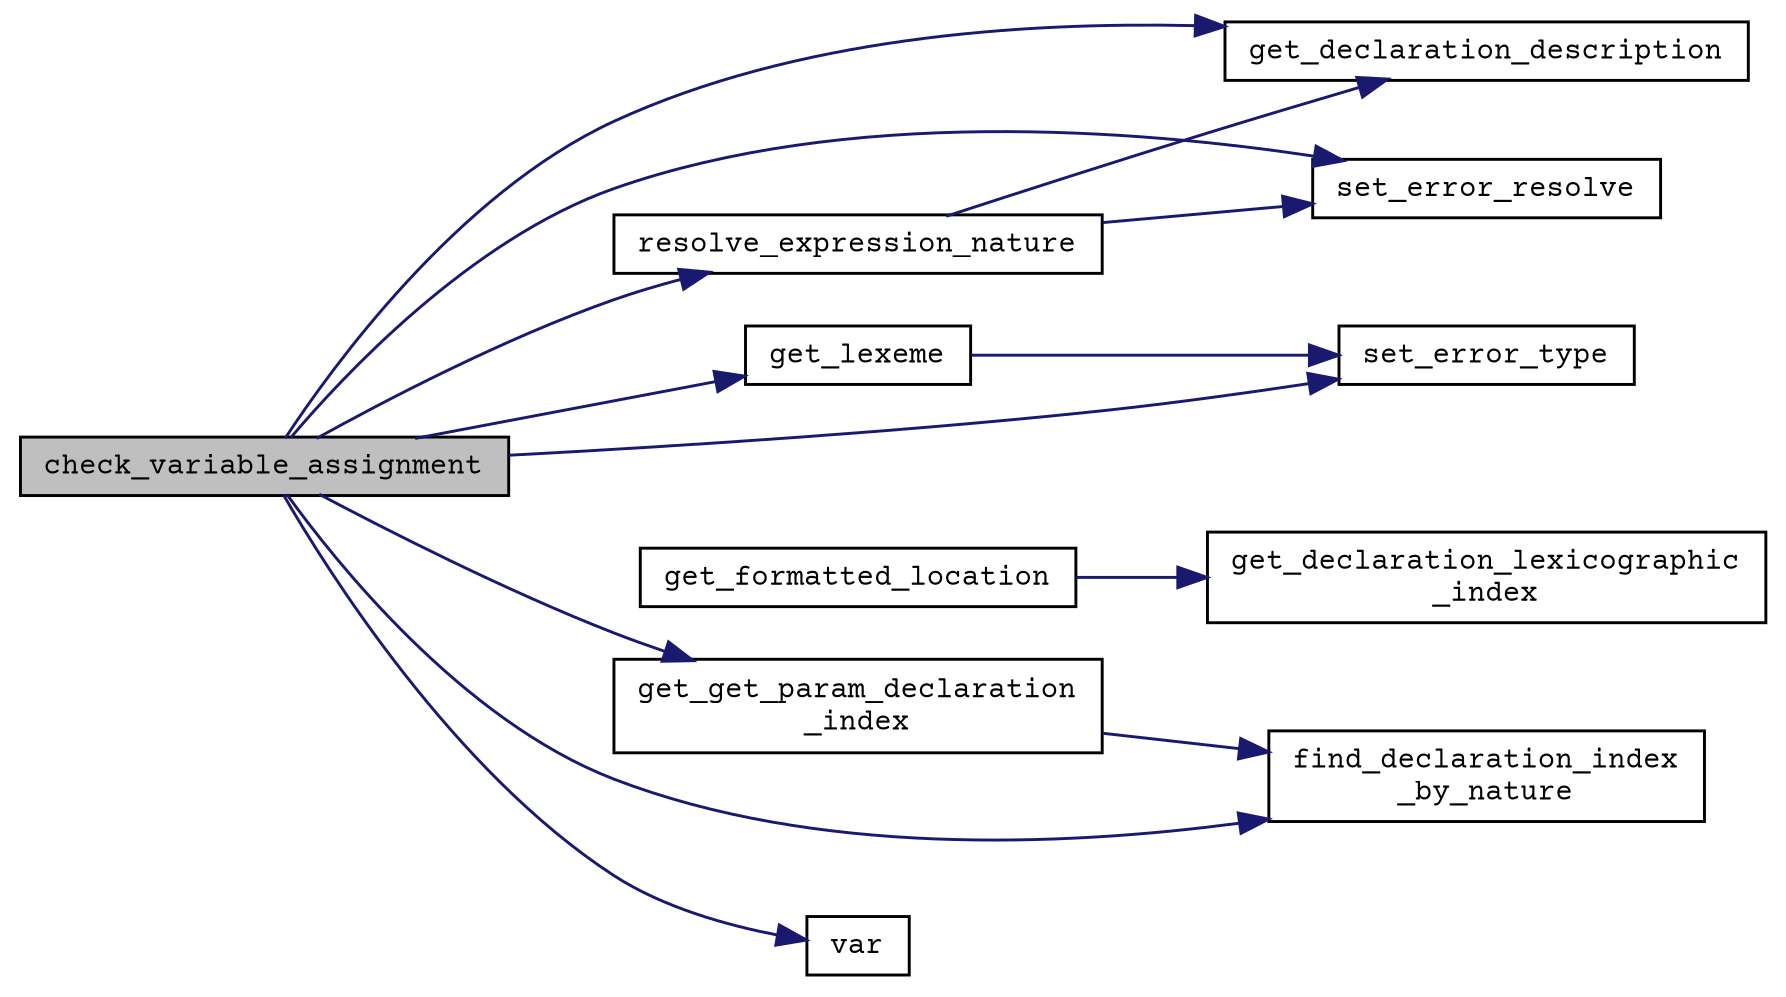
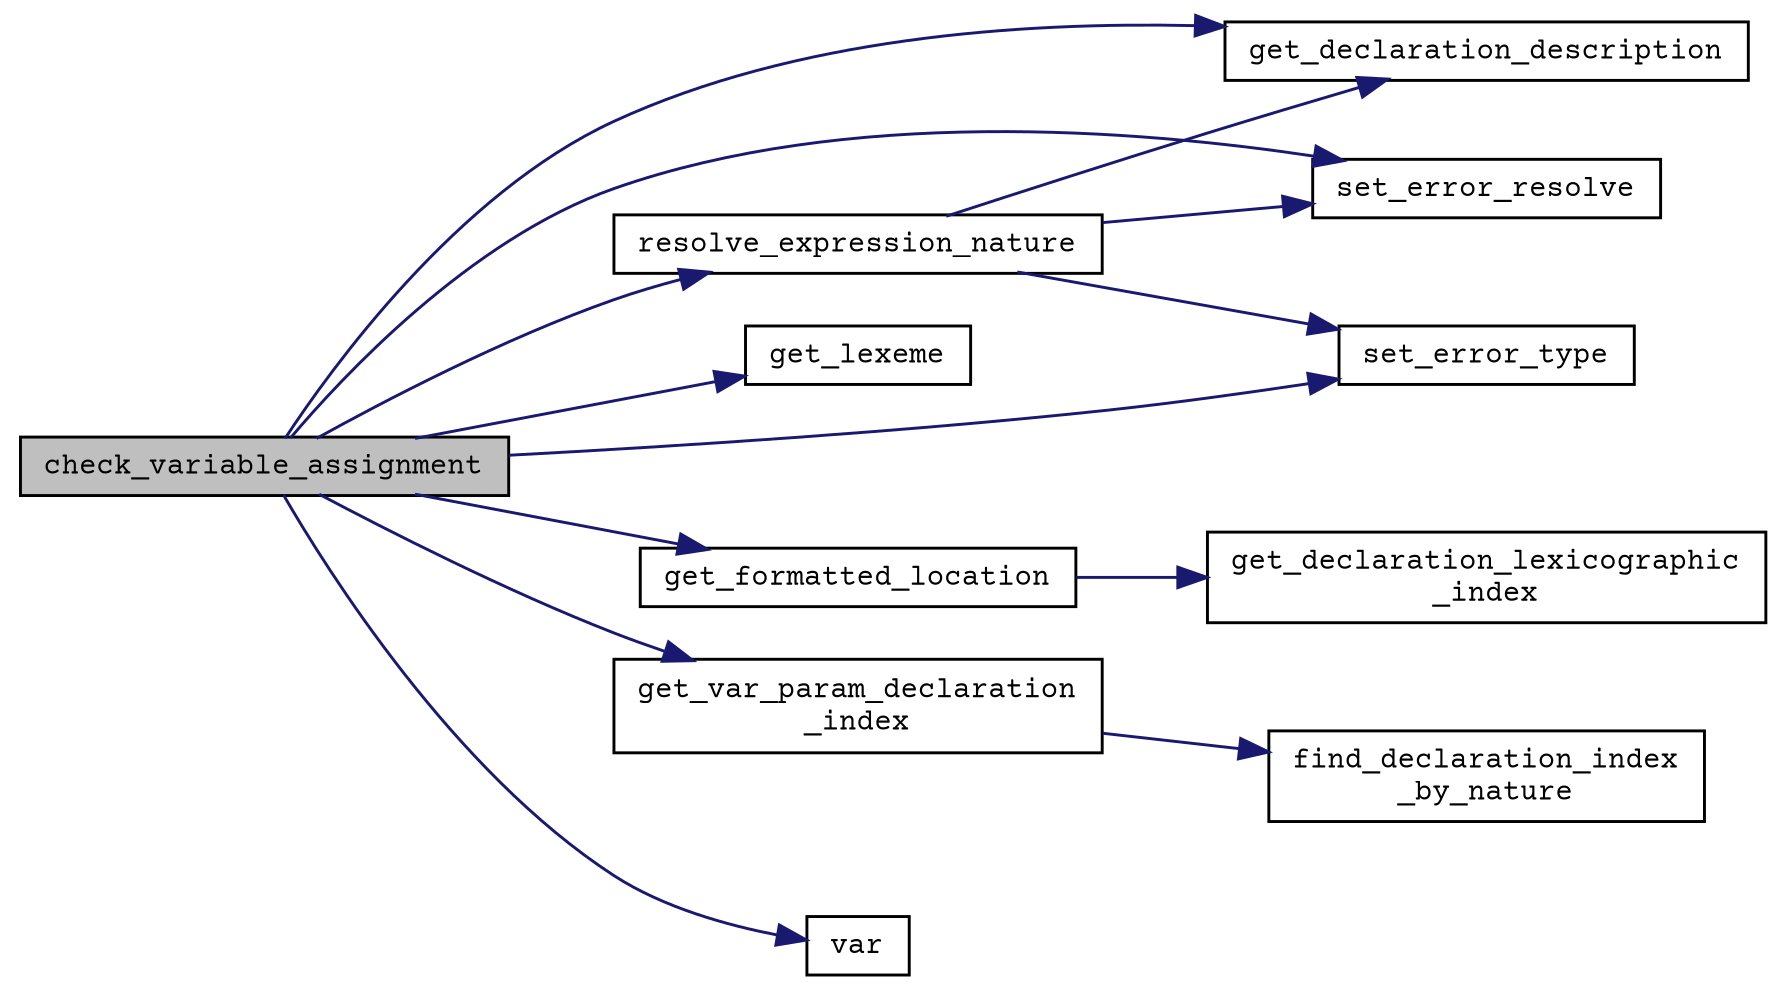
edge "get_lexeme" -> "set_error_type": now "resolve_expression_nature" -> "set_error_type"
node "get_get_param_declaration _index": label "get_get_param_declaration _index" -> "get_var_param_declaration _index"
edge "check_variable_assignment" -> "find_declaration_index _by_nature": now "check_variable_assignment" -> "get_formatted_location"
